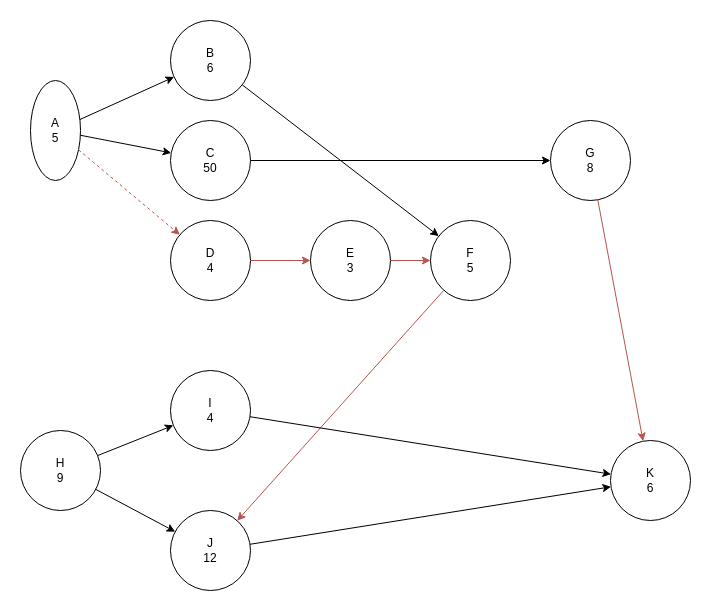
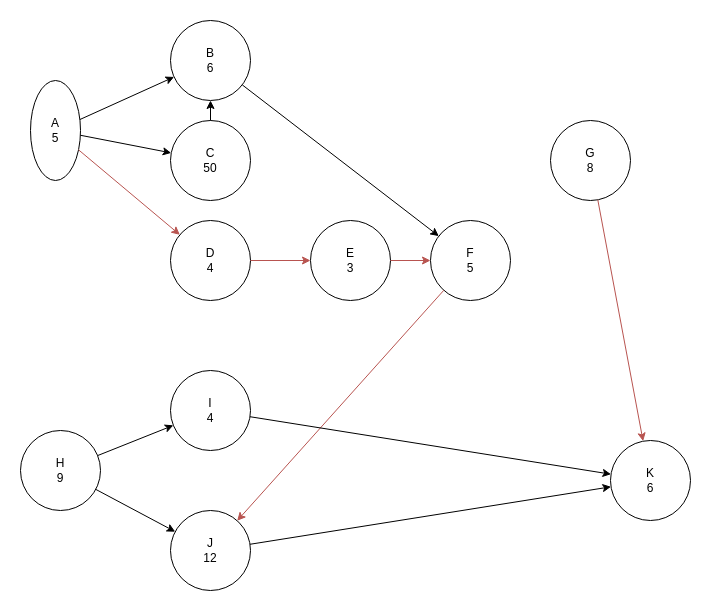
edge "C 50" -> "G 8": now "C 50" -> "B 6"
edge "A 5" -> "D 4": style dashed -> solid
